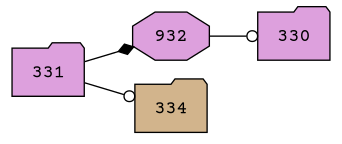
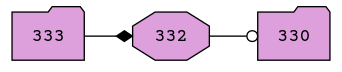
node "932": label "932" -> "332"
node "331": label "331" -> "333"
node "334": removed
